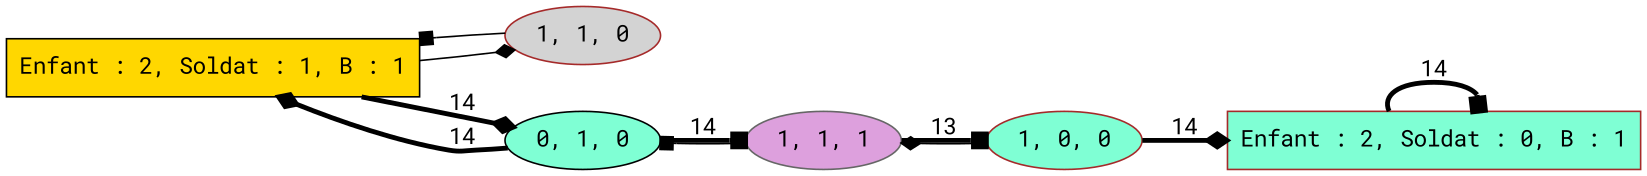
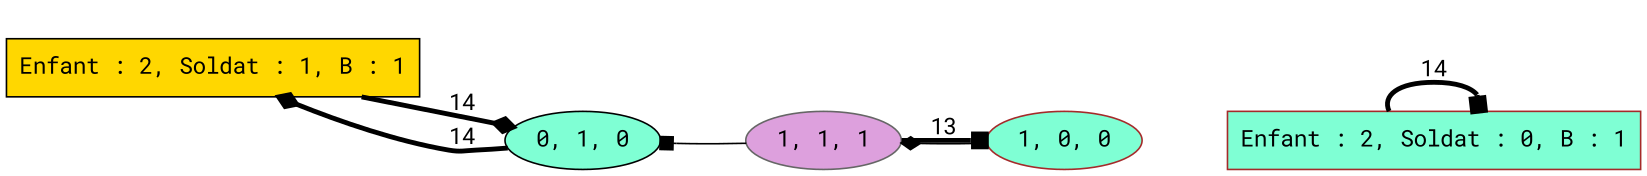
node "1, 1, 0": removed
edge "0, 1, 0" -> "1, 1, 1": removed, label "14"
edge "1, 0, 0" -> "Enfant : 2, Soldat : 0, B : 1": removed, label "14"
